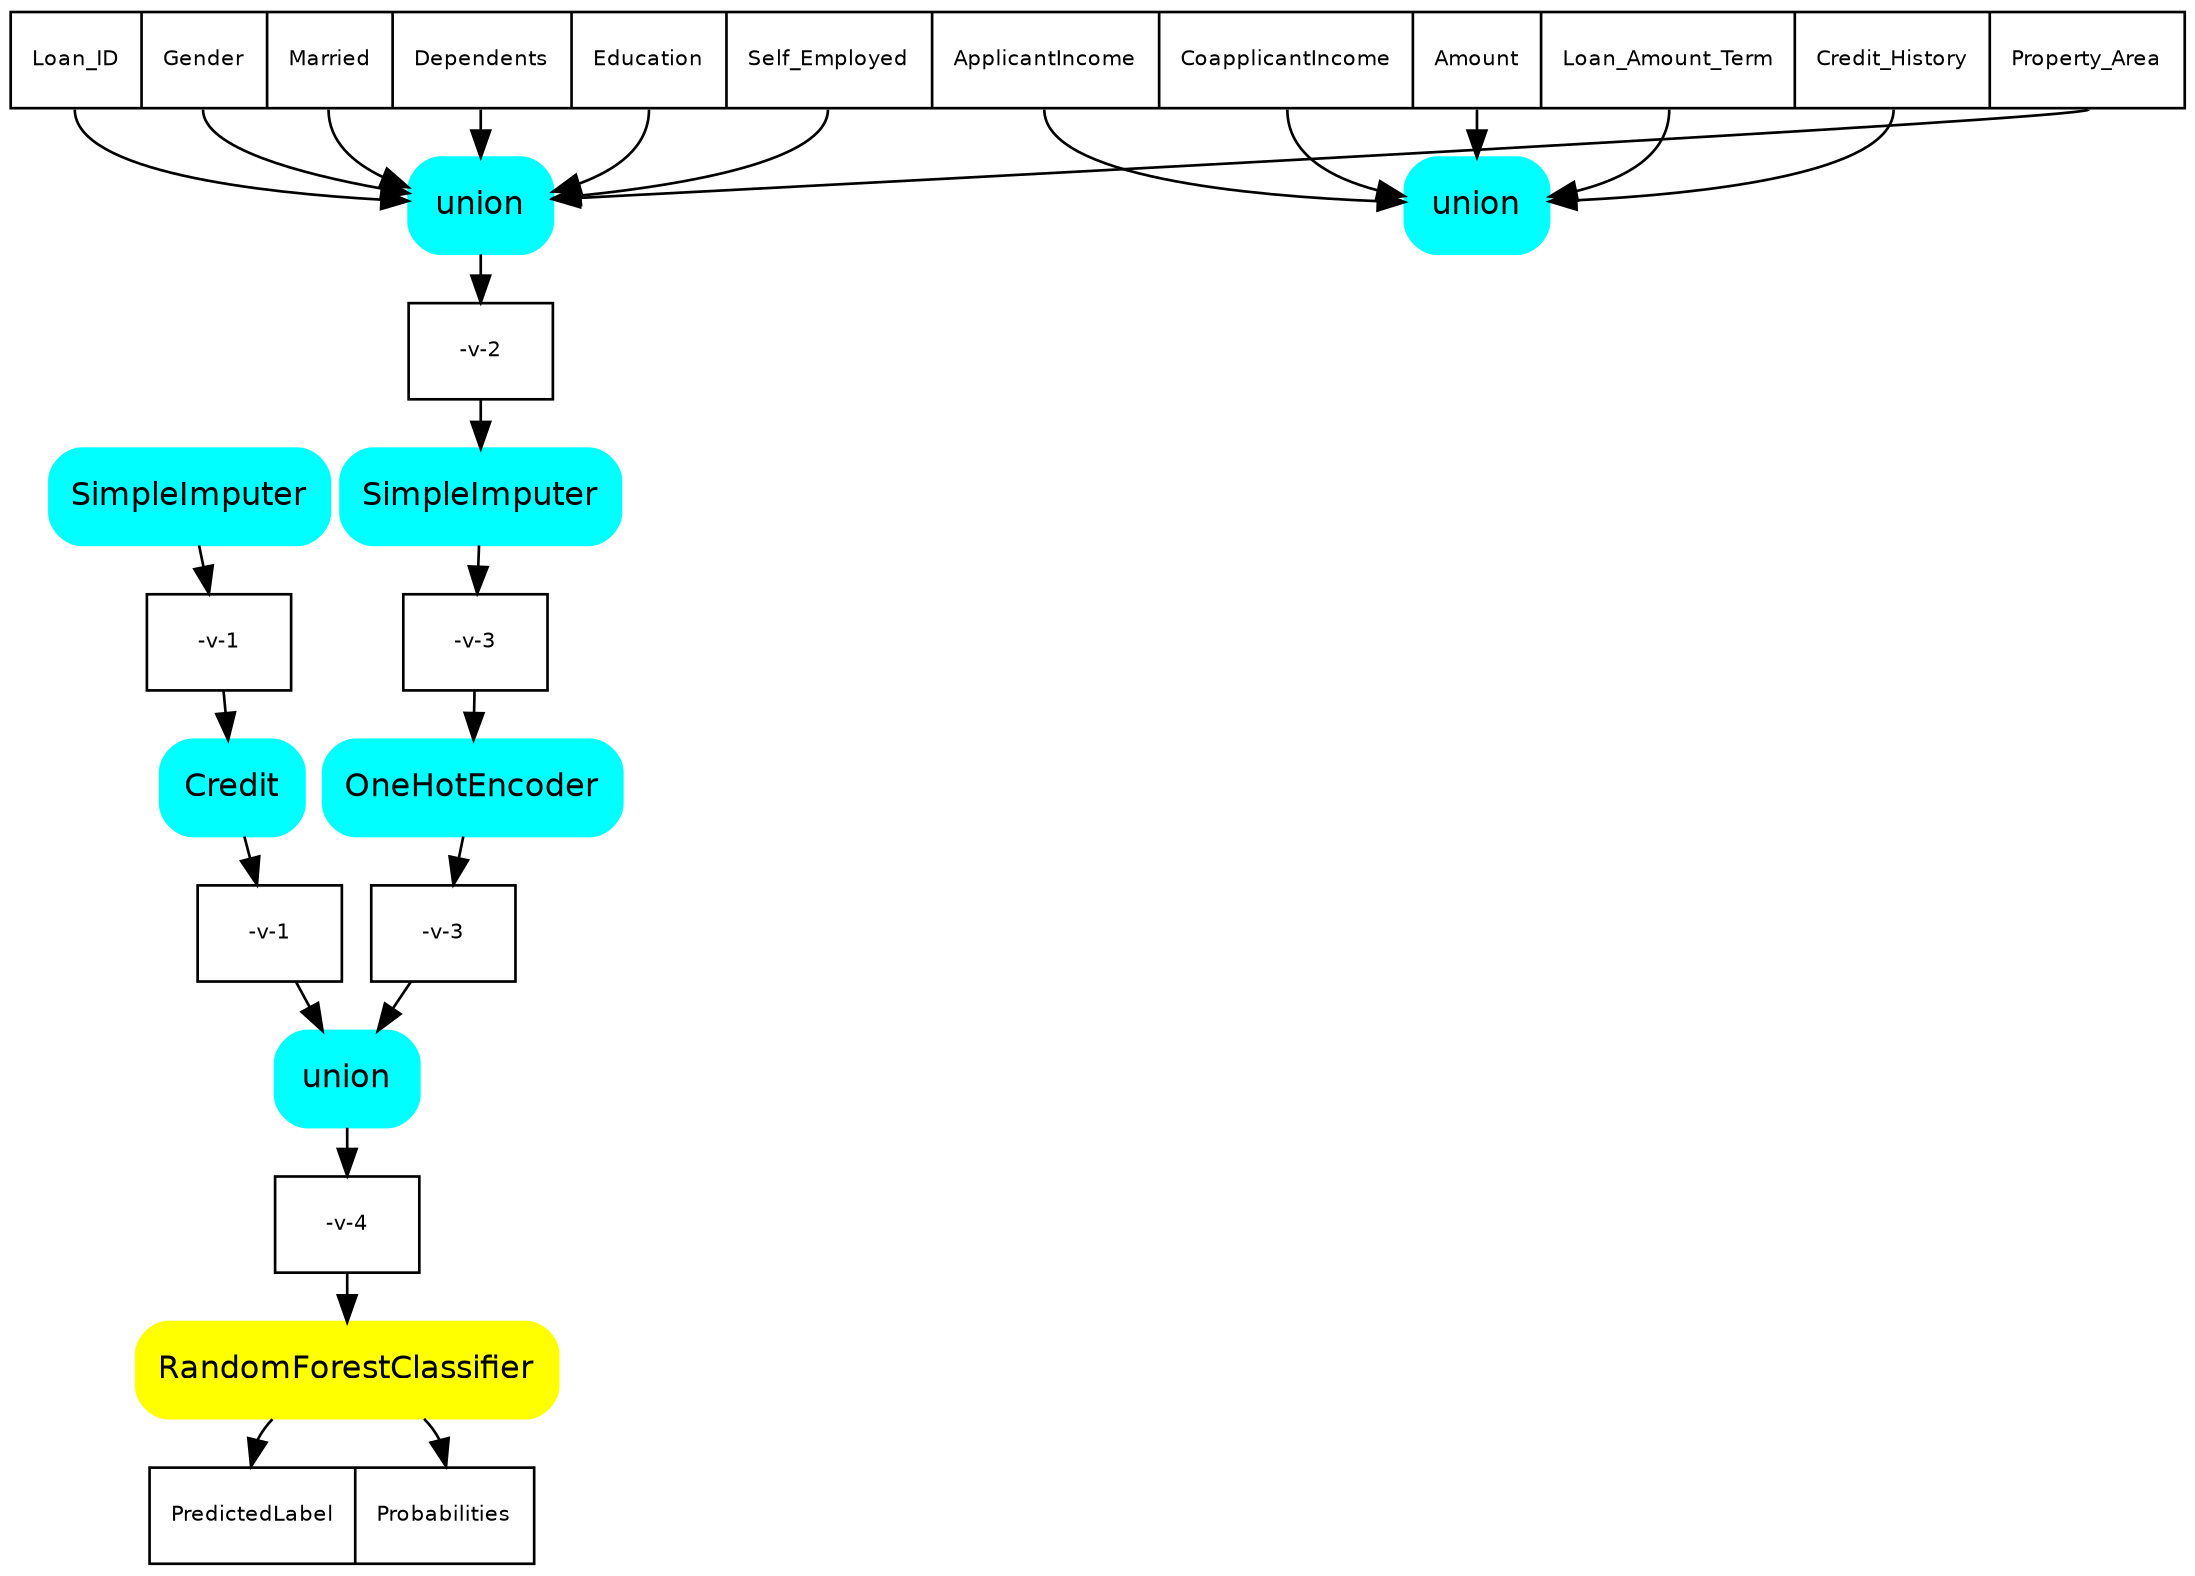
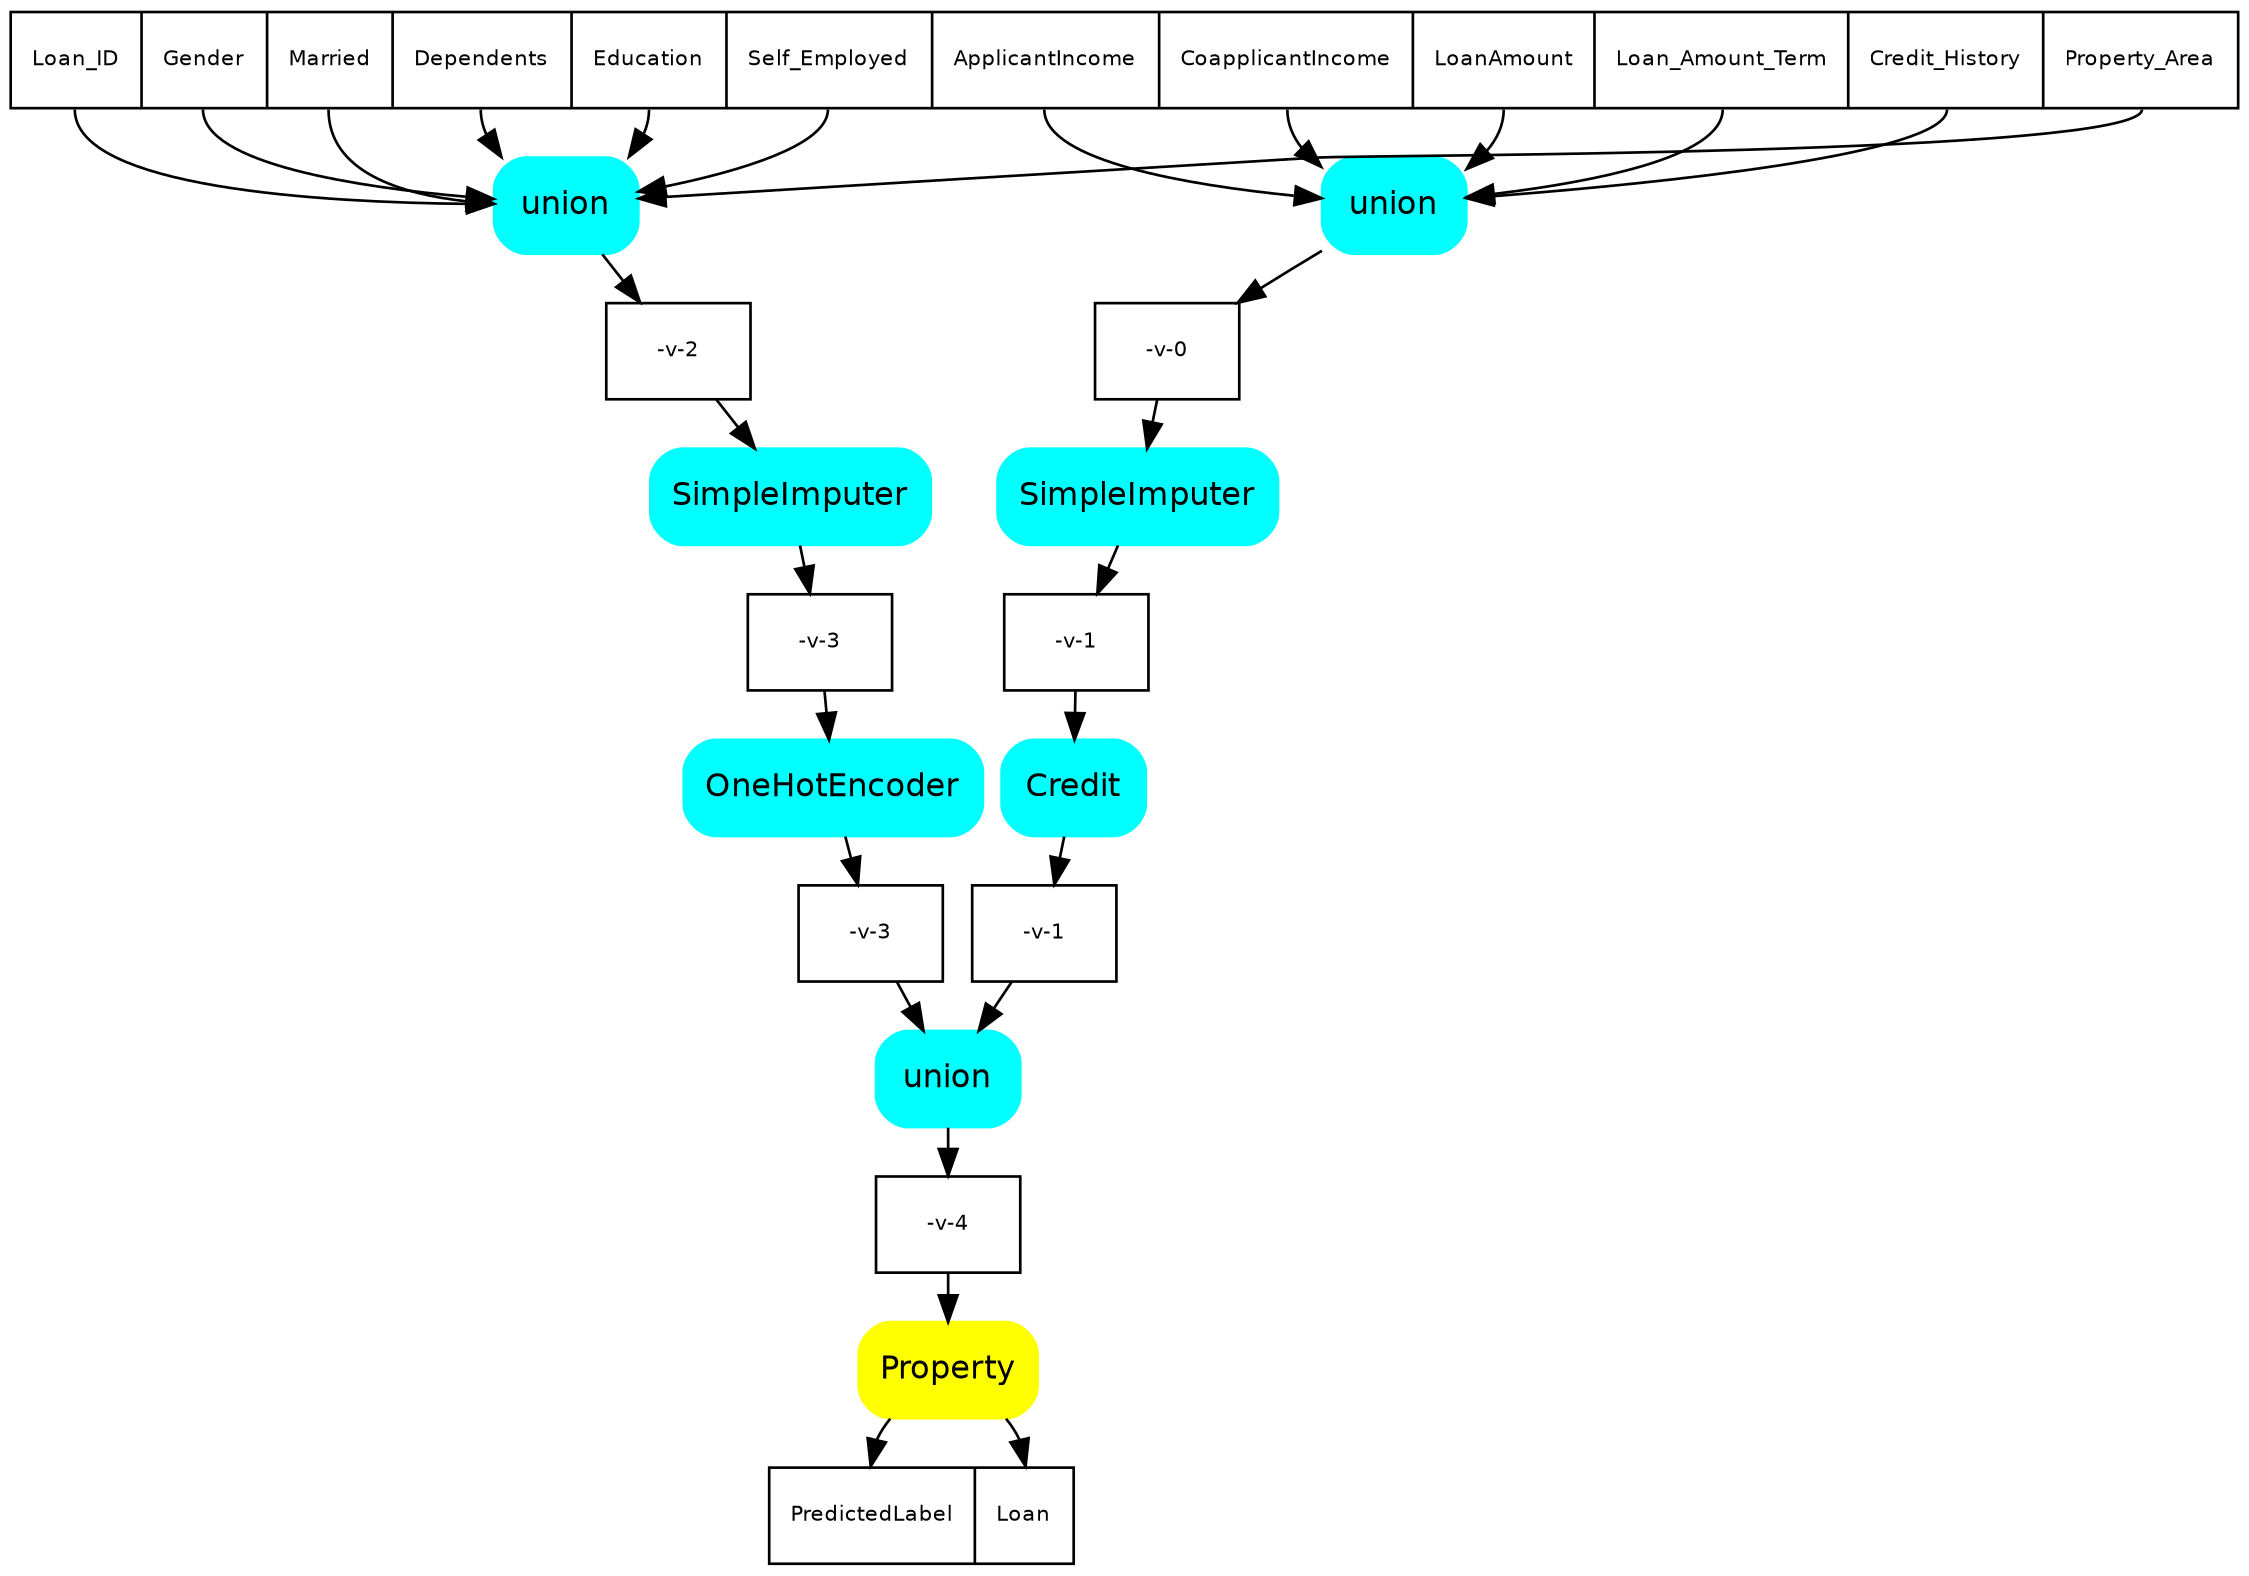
node "Loan_ID": text "Amount" -> "LoanAmount"
node "-v-0": added
node "RandomForestClassifier": label "RandomForestClassifier" -> "Property"
node "PredictedLabel": text "Probabilities" -> "Loan"
